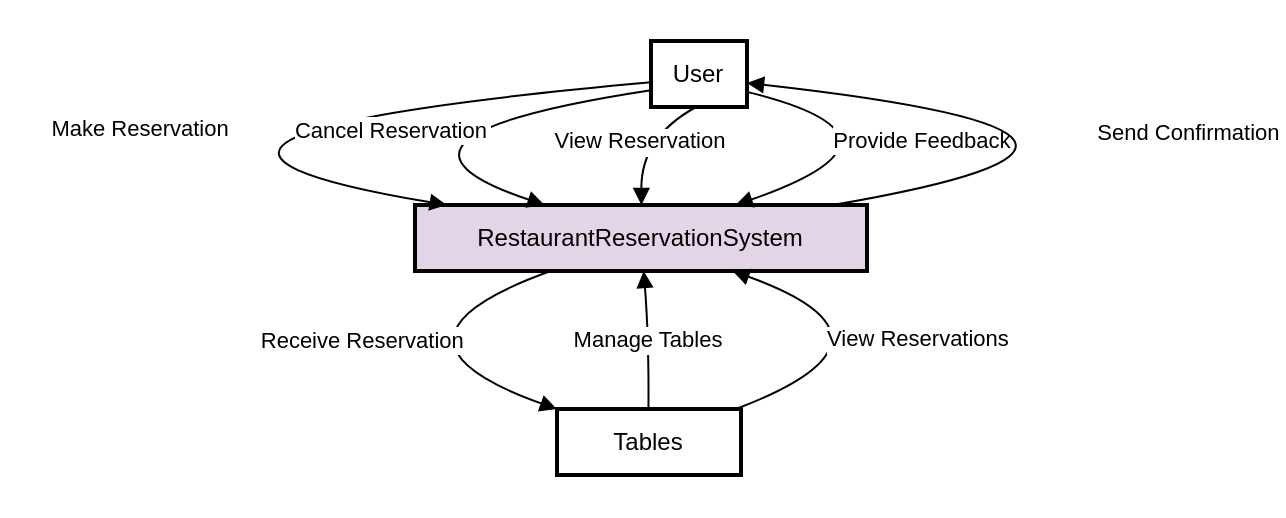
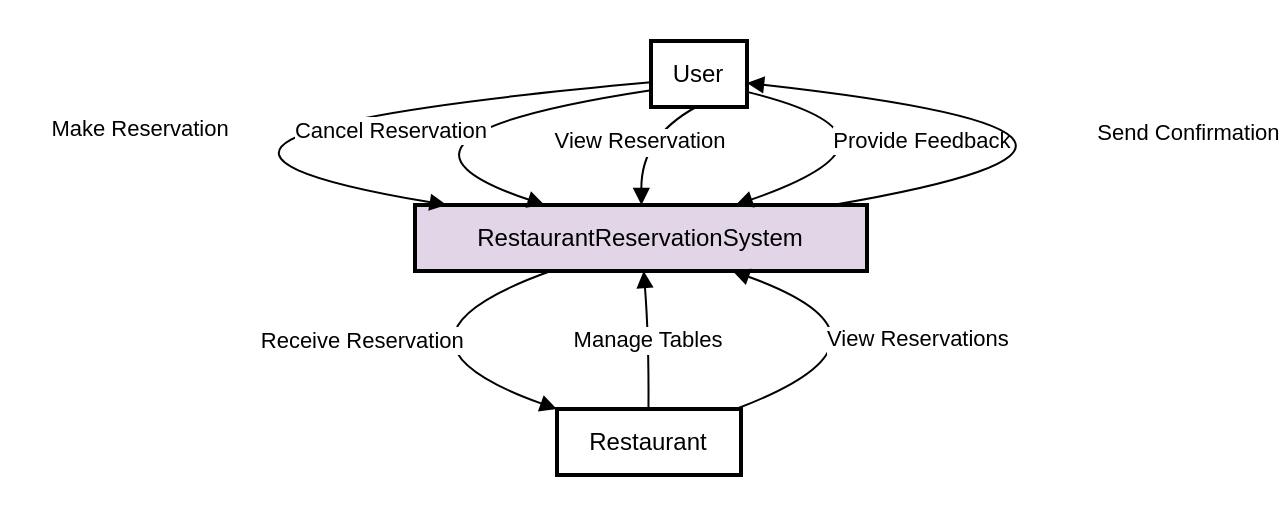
node "Tables": label "Tables" -> "Restaurant"
